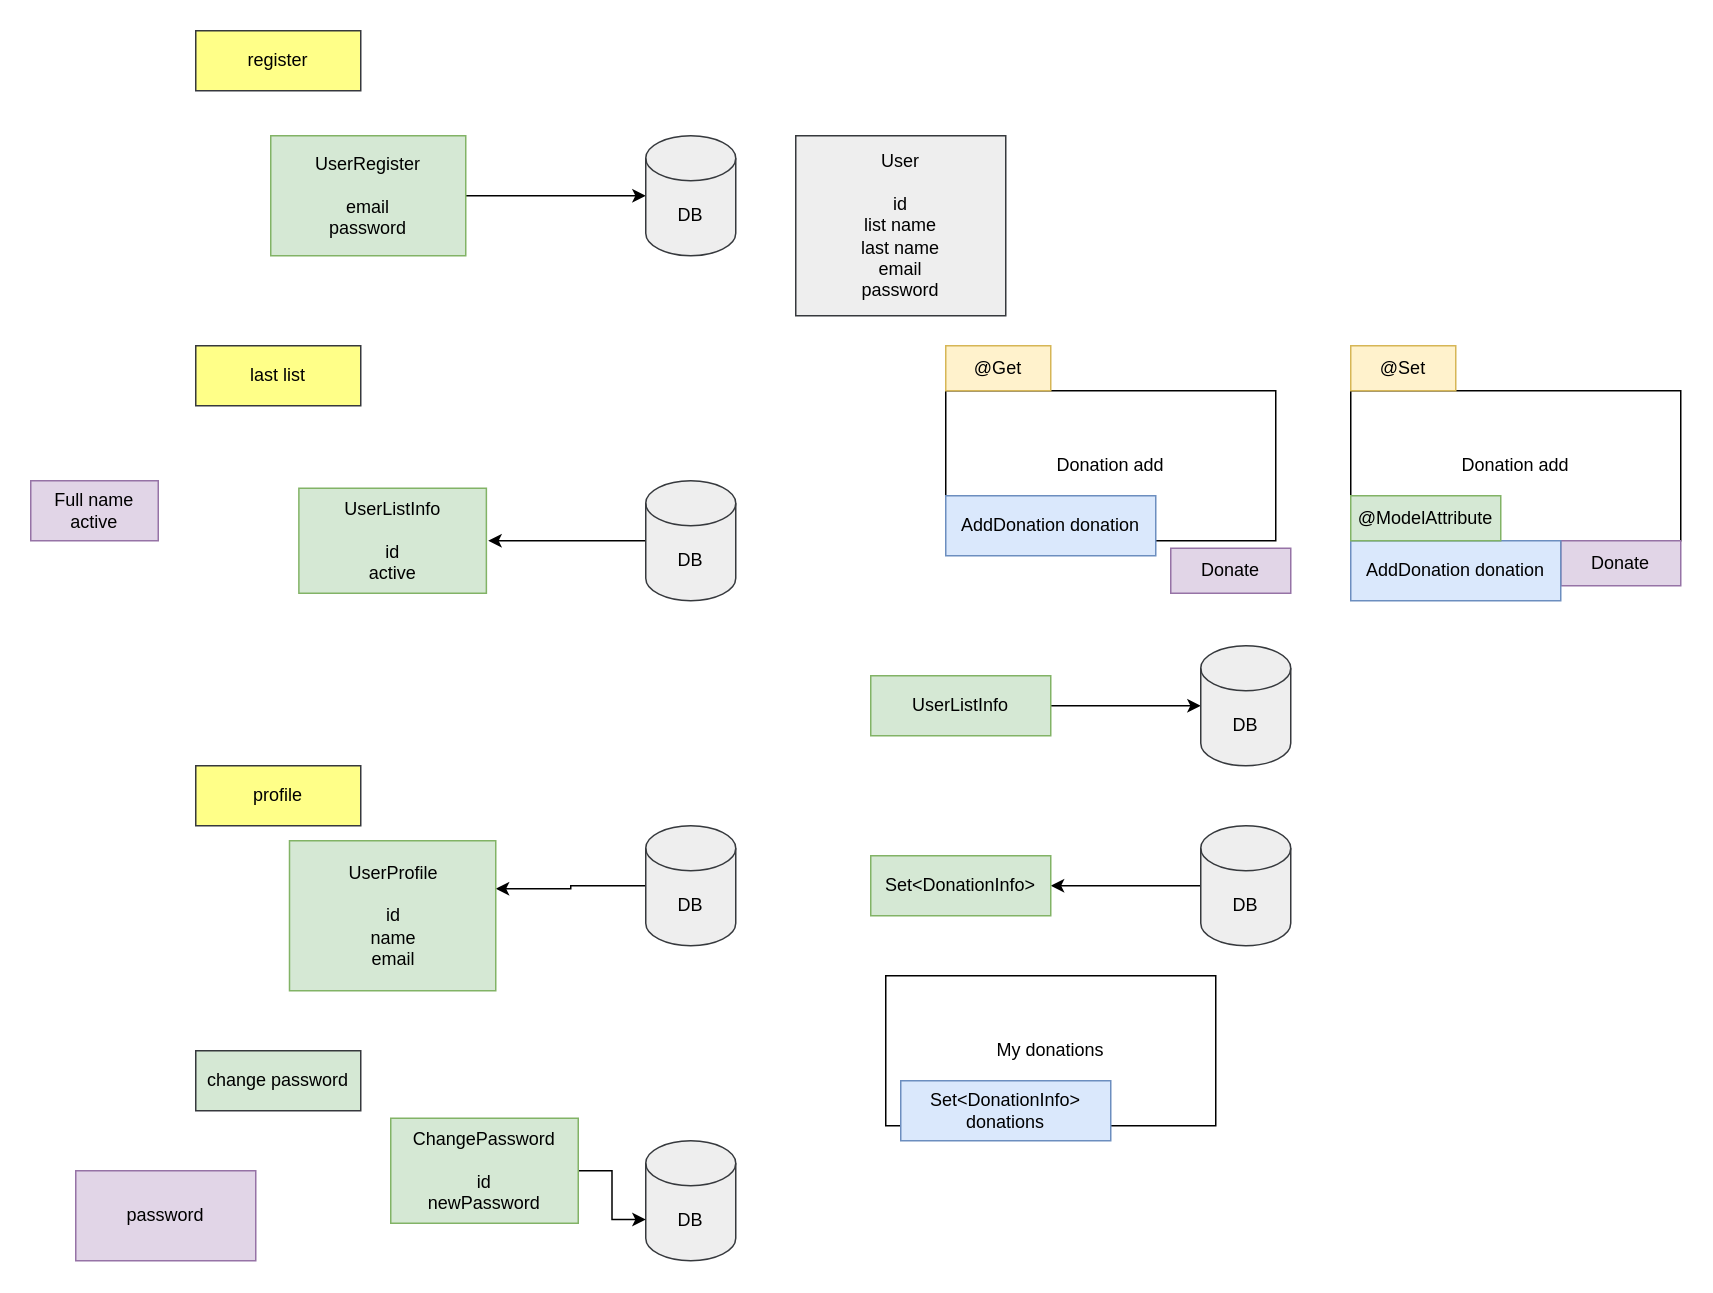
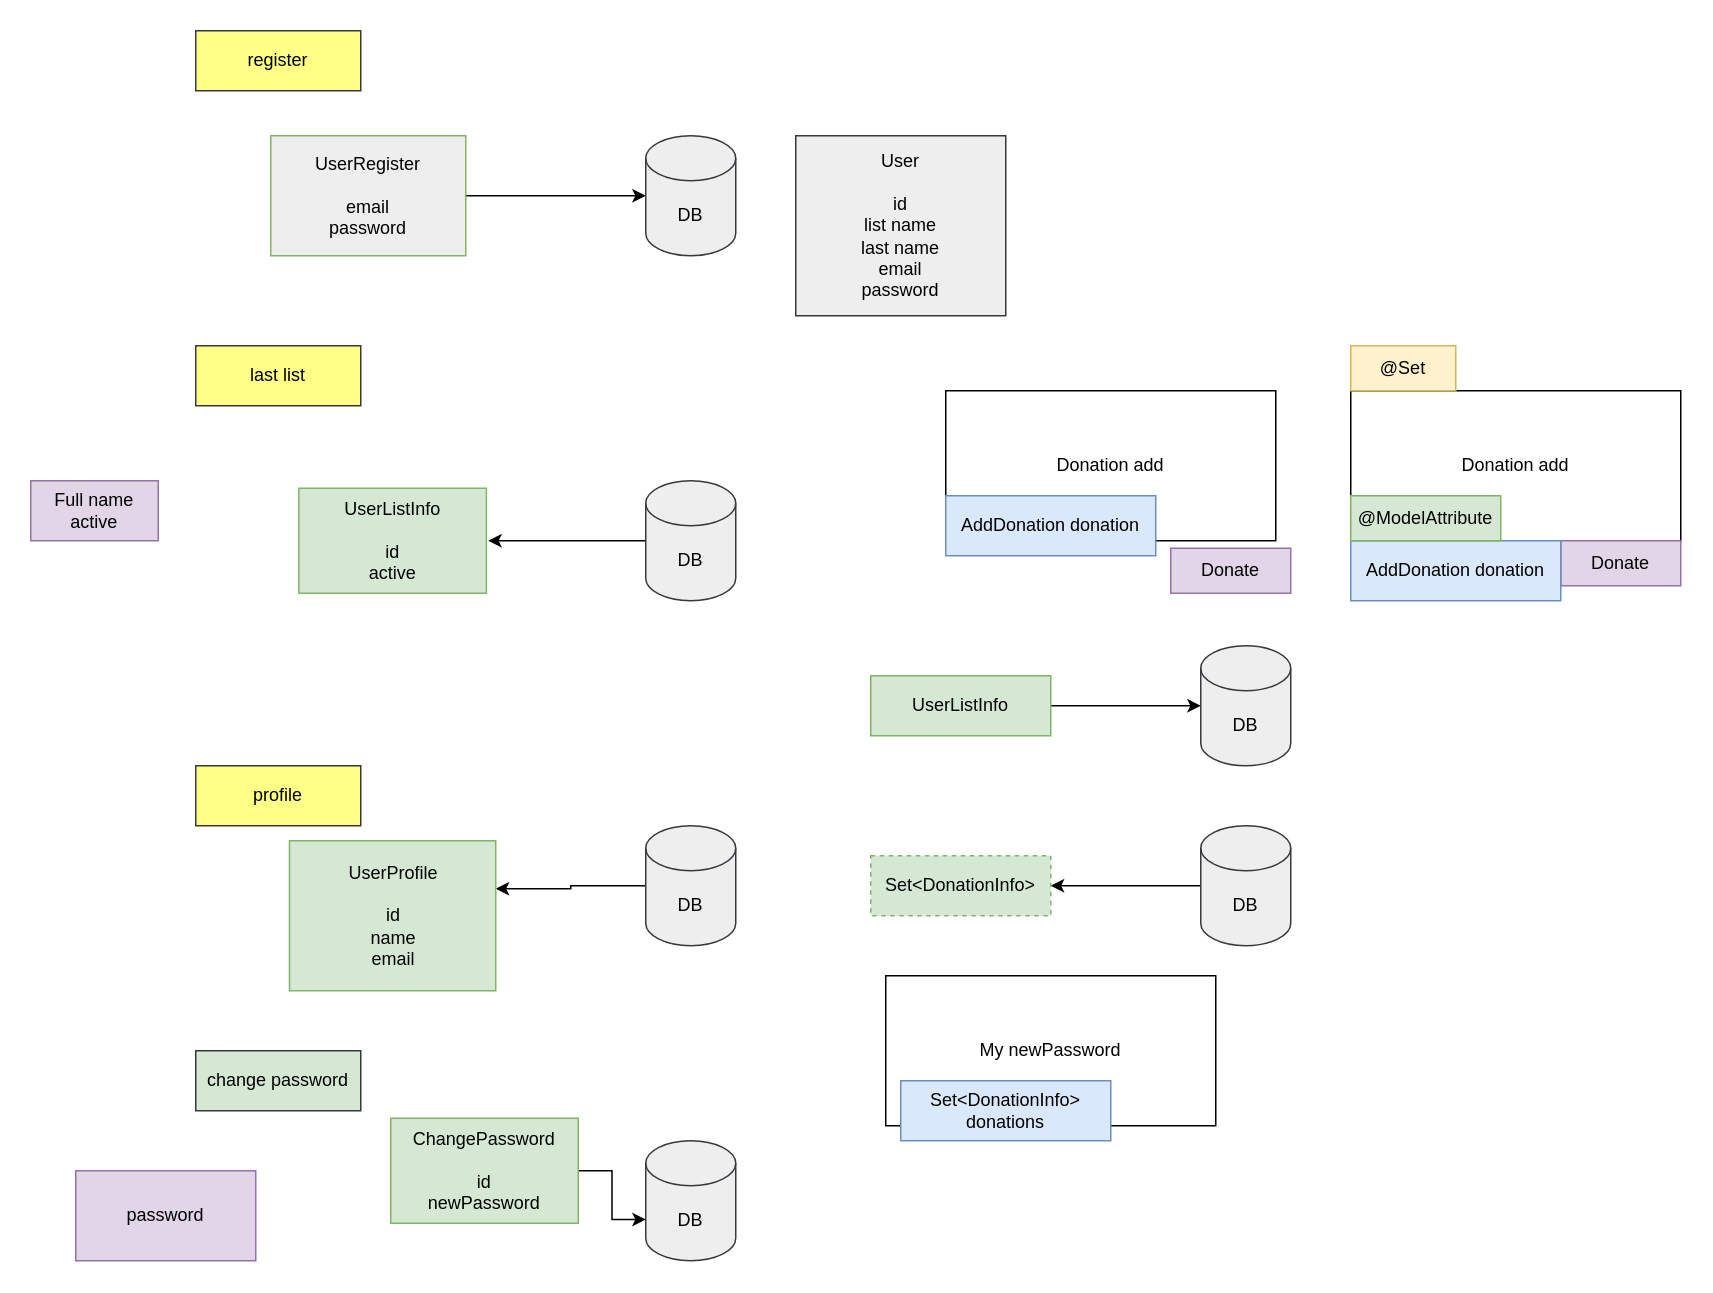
node "UserRegister email password": fillcolor #d5e8d4 -> #eeeeee
node "@Get": removed
node "Set<DonationInfo>": style solid -> dashed
node "My donations": label "My donations" -> "My newPassword"
